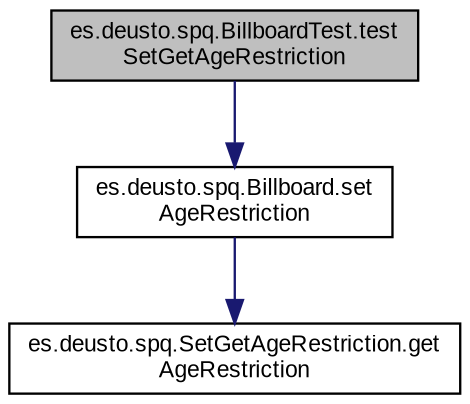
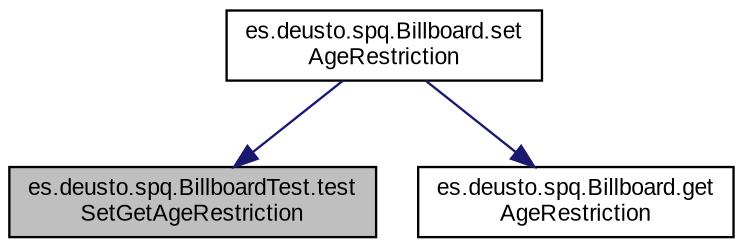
edge "es.deusto.spq.BillboardTest.test SetGetAgeRestriction" -> "es.deusto.spq.Billboard.set AgeRestriction": reversed
node "es.deusto.spq.SetGetAgeRestriction.get AgeRestriction": label "es.deusto.spq.SetGetAgeRestriction.get AgeRestriction" -> "es.deusto.spq.Billboard.get AgeRestriction"
